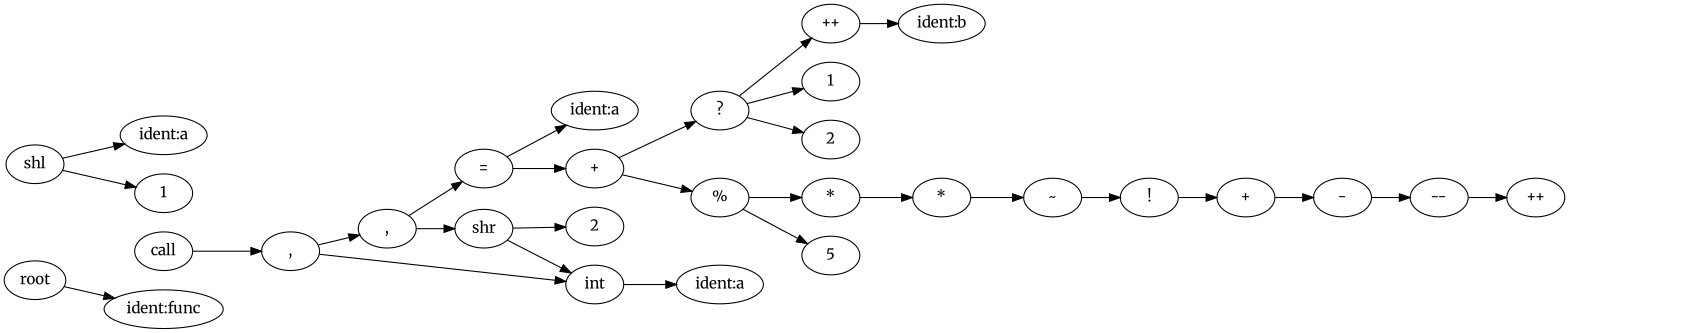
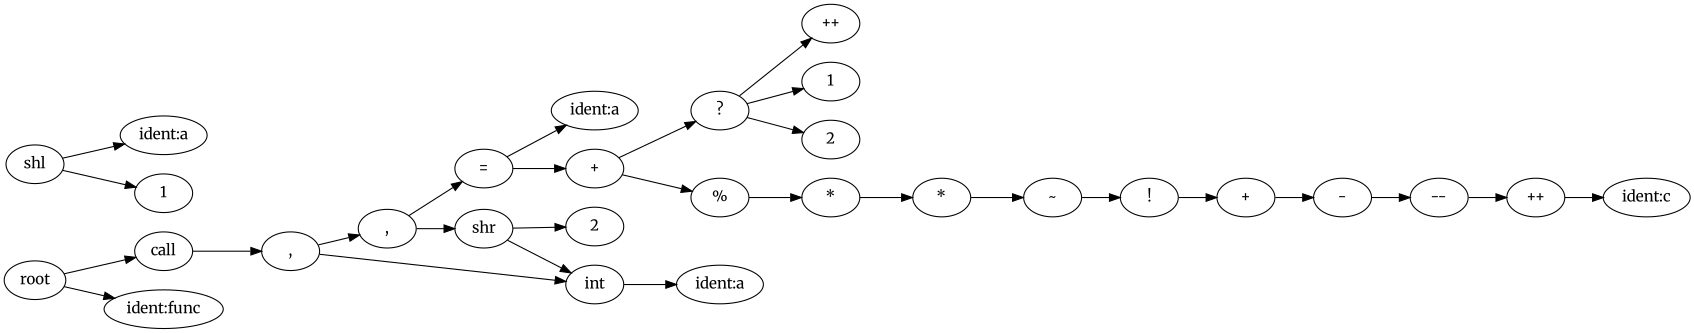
node "ident:b": removed
node "ident:c": added
node "5": removed
edge "root" -> "call": added
